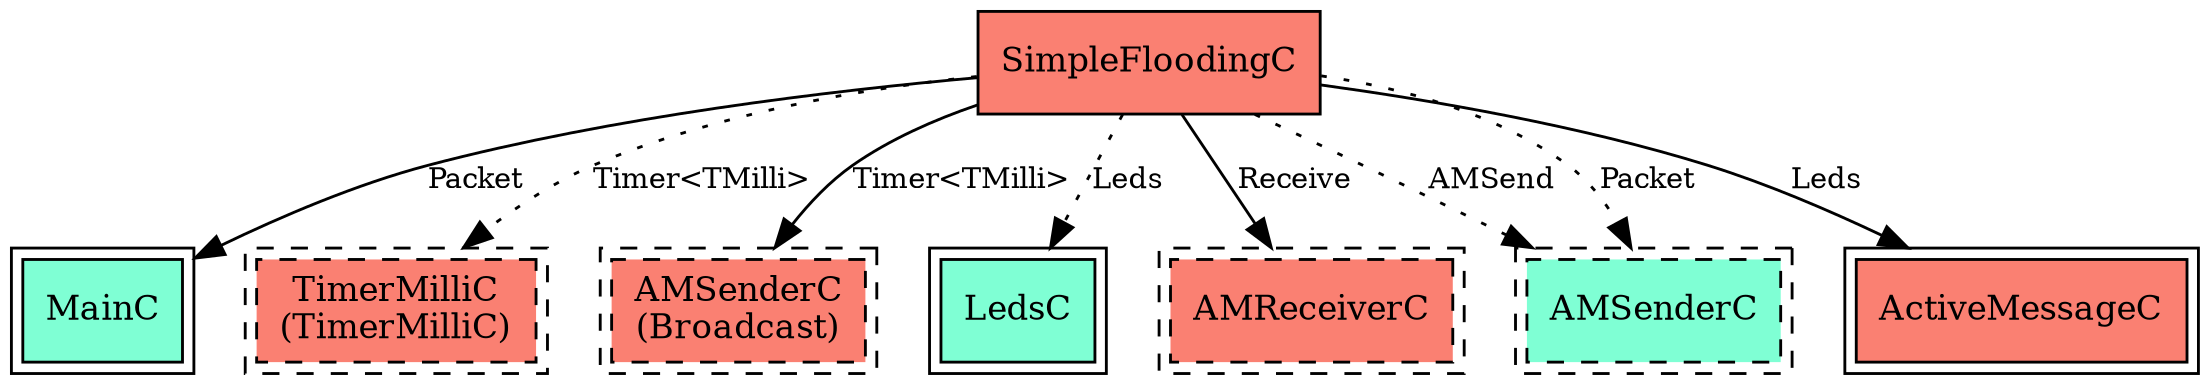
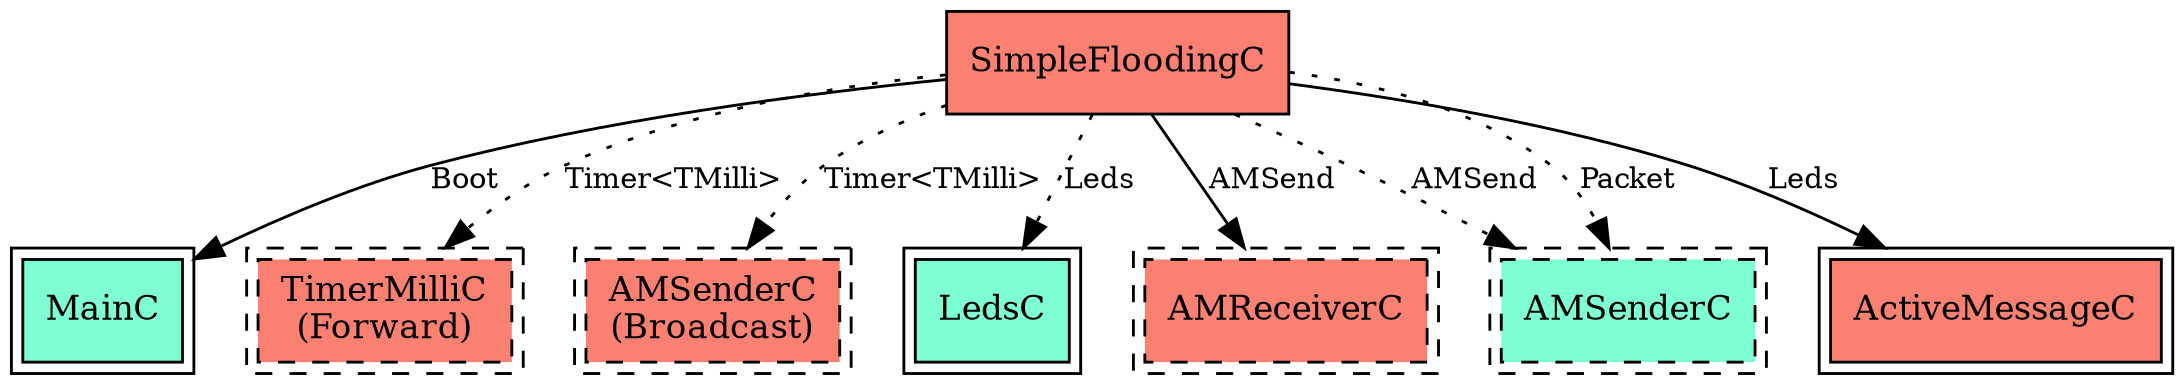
edge "SimpleFloodingC" -> "AMSenderC (Broadcast)": style solid -> dotted
edge "SimpleFloodingC" -> "MainC": label "Packet" -> "Boot"
edge "SimpleFloodingC" -> "AMReceiverC": label "Receive" -> "AMSend"
node "TimerMilliC (TimerMilliC)": label "TimerMilliC (TimerMilliC)" -> "TimerMilliC (Forward)"
